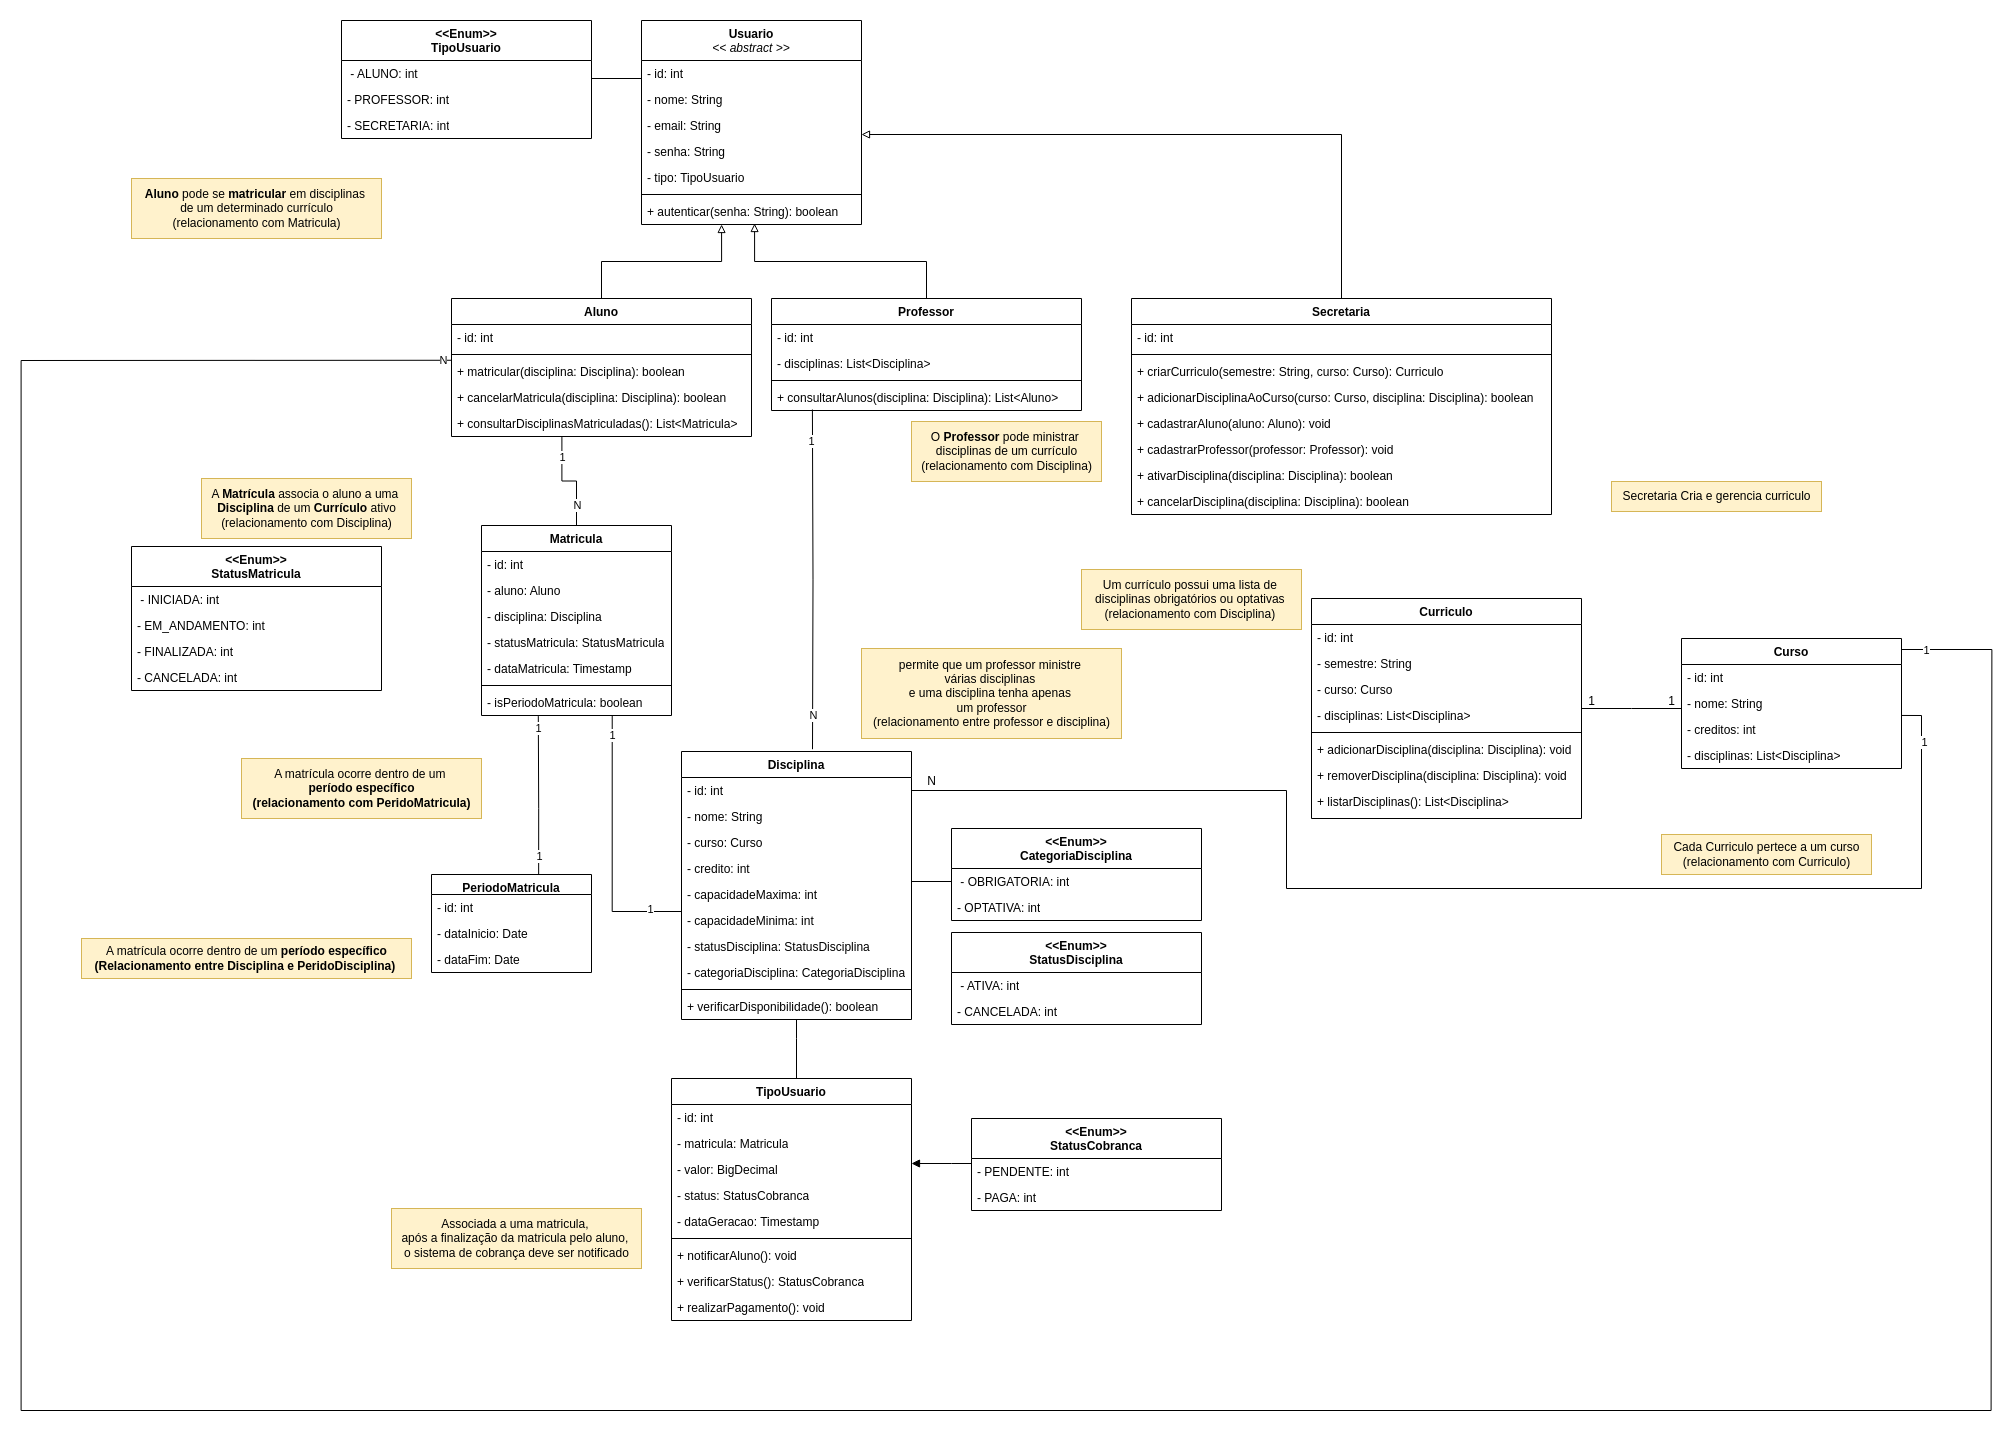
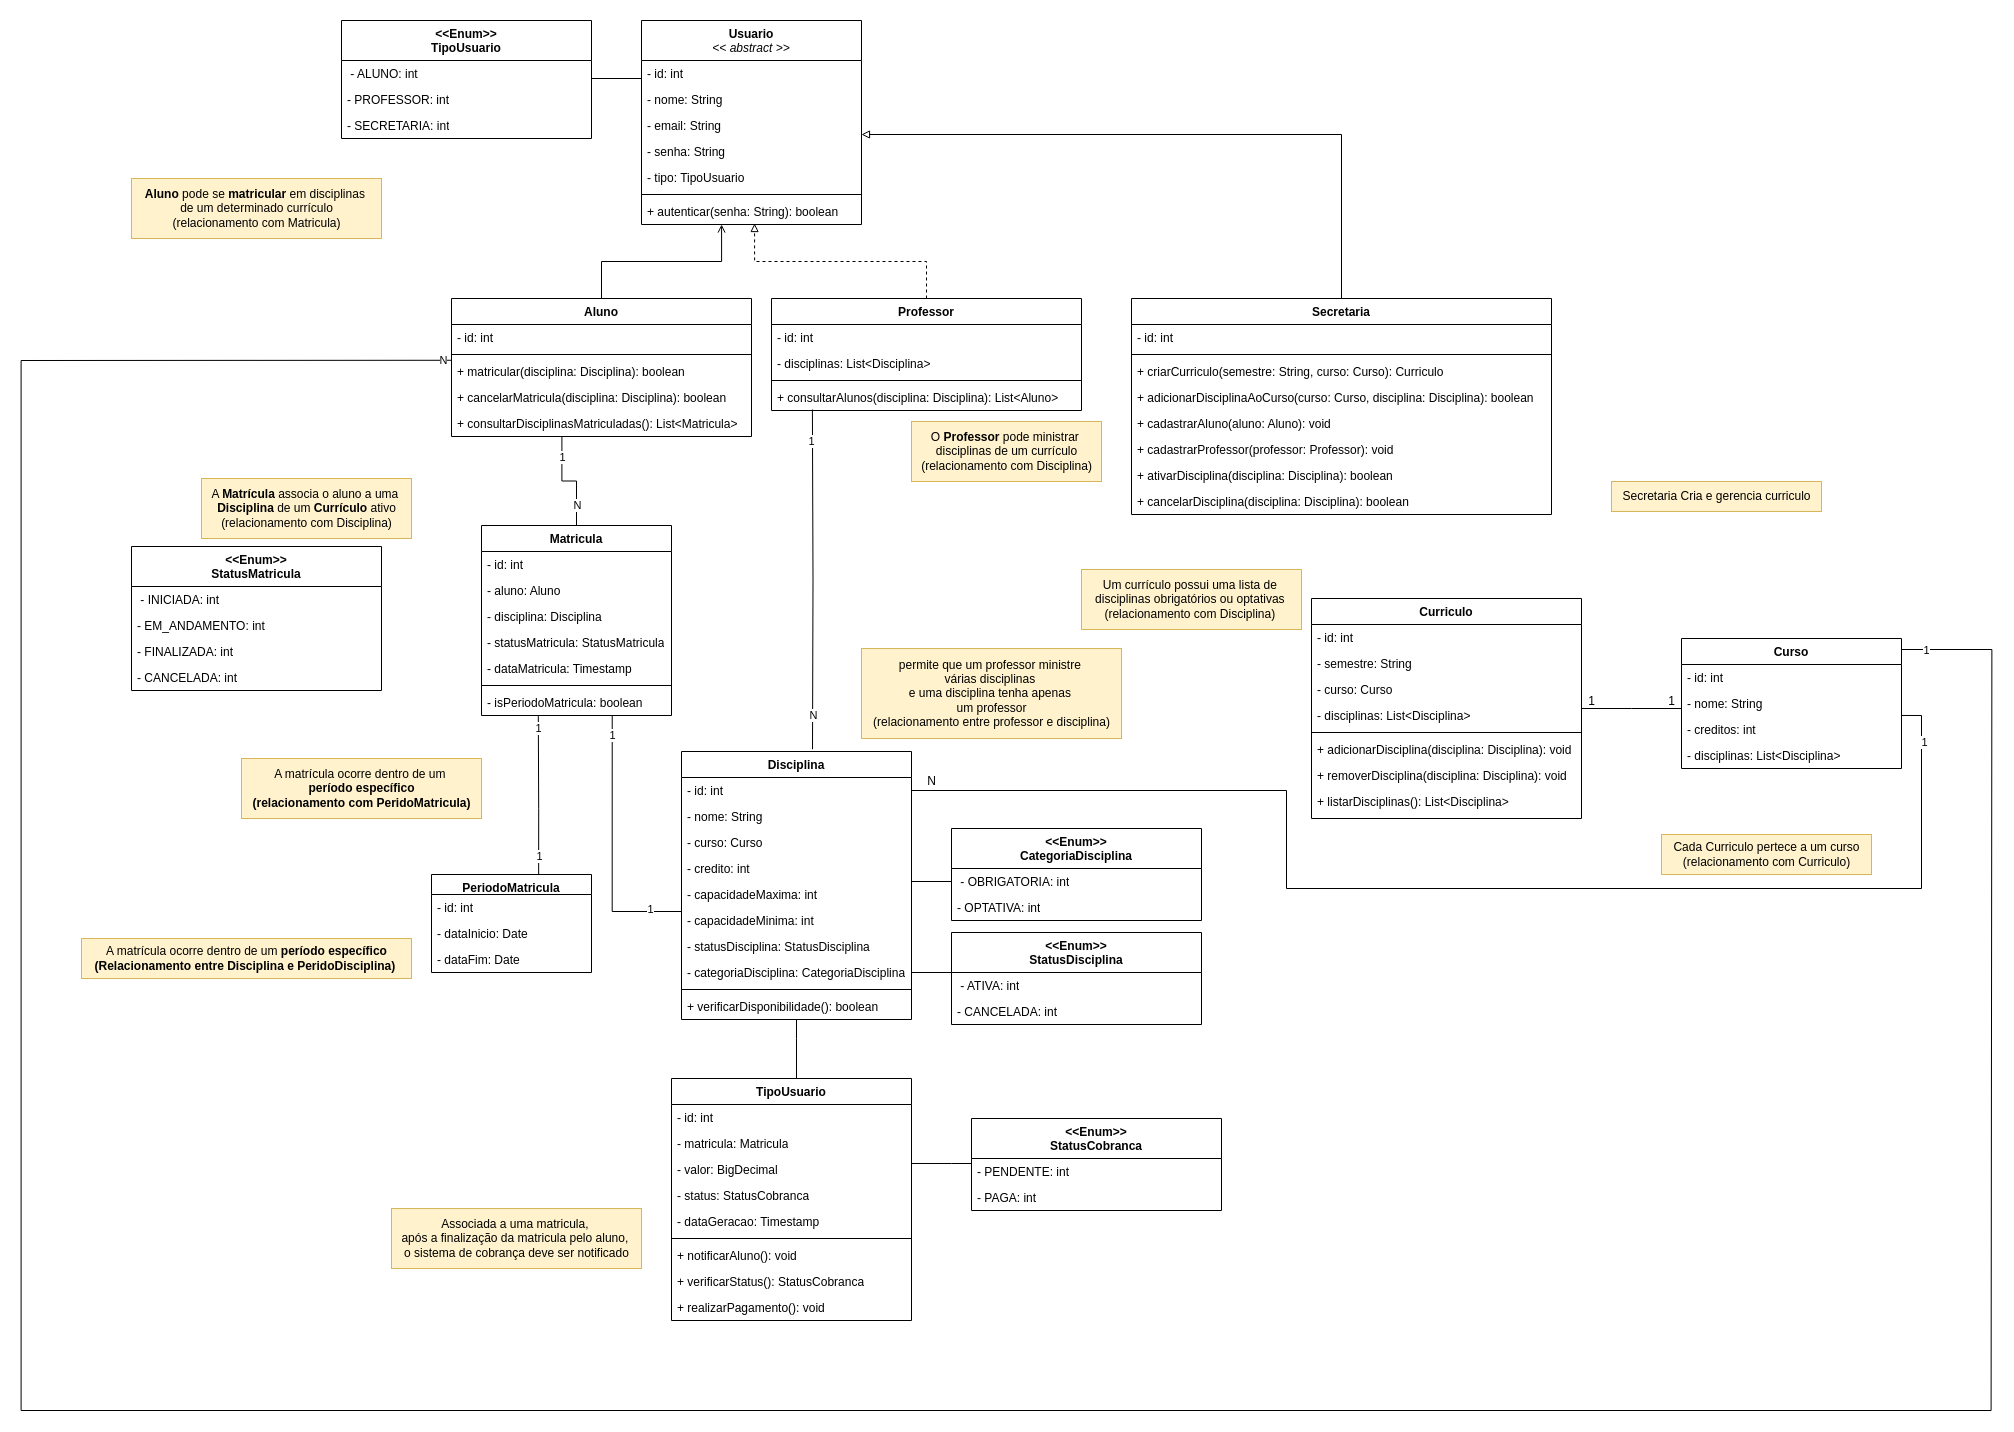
edge "Aluno" -> "+ autenticar(senha: String): boolean": arrowhead block -> open
edge "Professor" -> "+ autenticar(senha: String): boolean": style solid -> dashed
edge "- categoriaDisciplina: CategoriaDisciplina" -- "<<Enum>> StatusDisciplina": added
edge "<<Enum>> StatusCobranca" -> "- valor: BigDecimal": arrowhead block -> none
